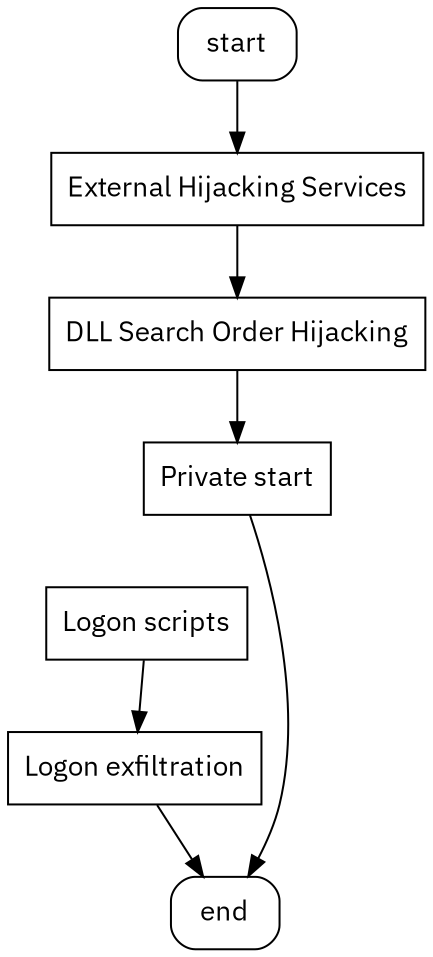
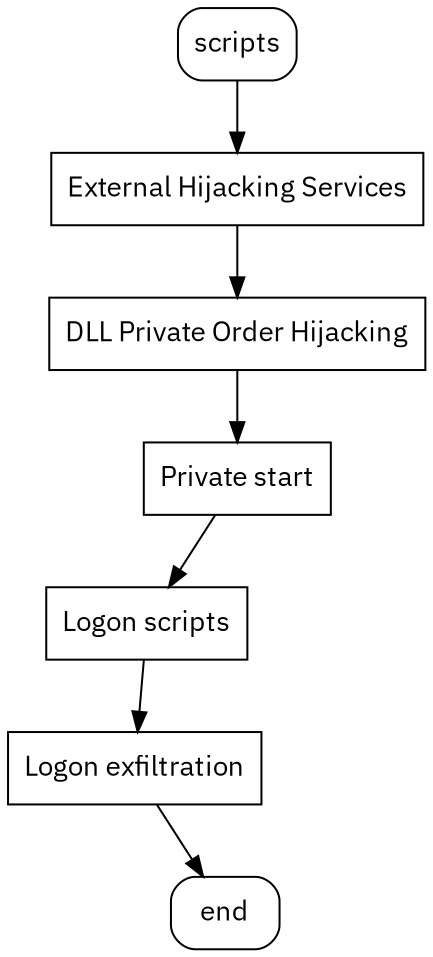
node "start": label "start" -> "scripts"
node "DLL Search Order Hijacking": label "DLL Search Order Hijacking" -> "DLL Private Order Hijacking"
edge "Private start" -> "end": now "Private start" -> "Logon scripts"
